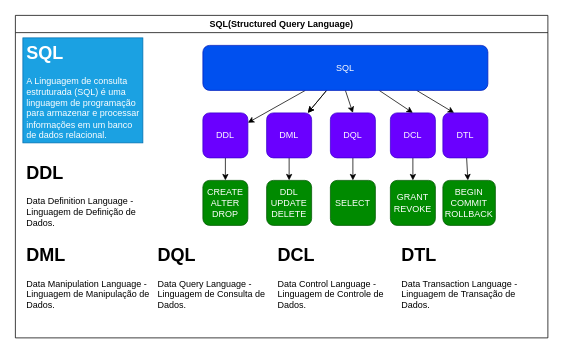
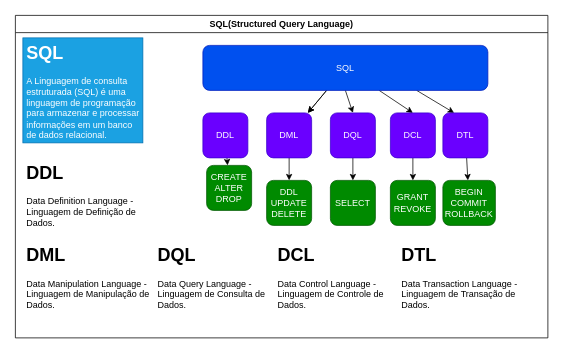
edge "SQL" -> "DDL": removed
node "CREATE ALTER DROP": moved (225, 203) -> (229, 188)
